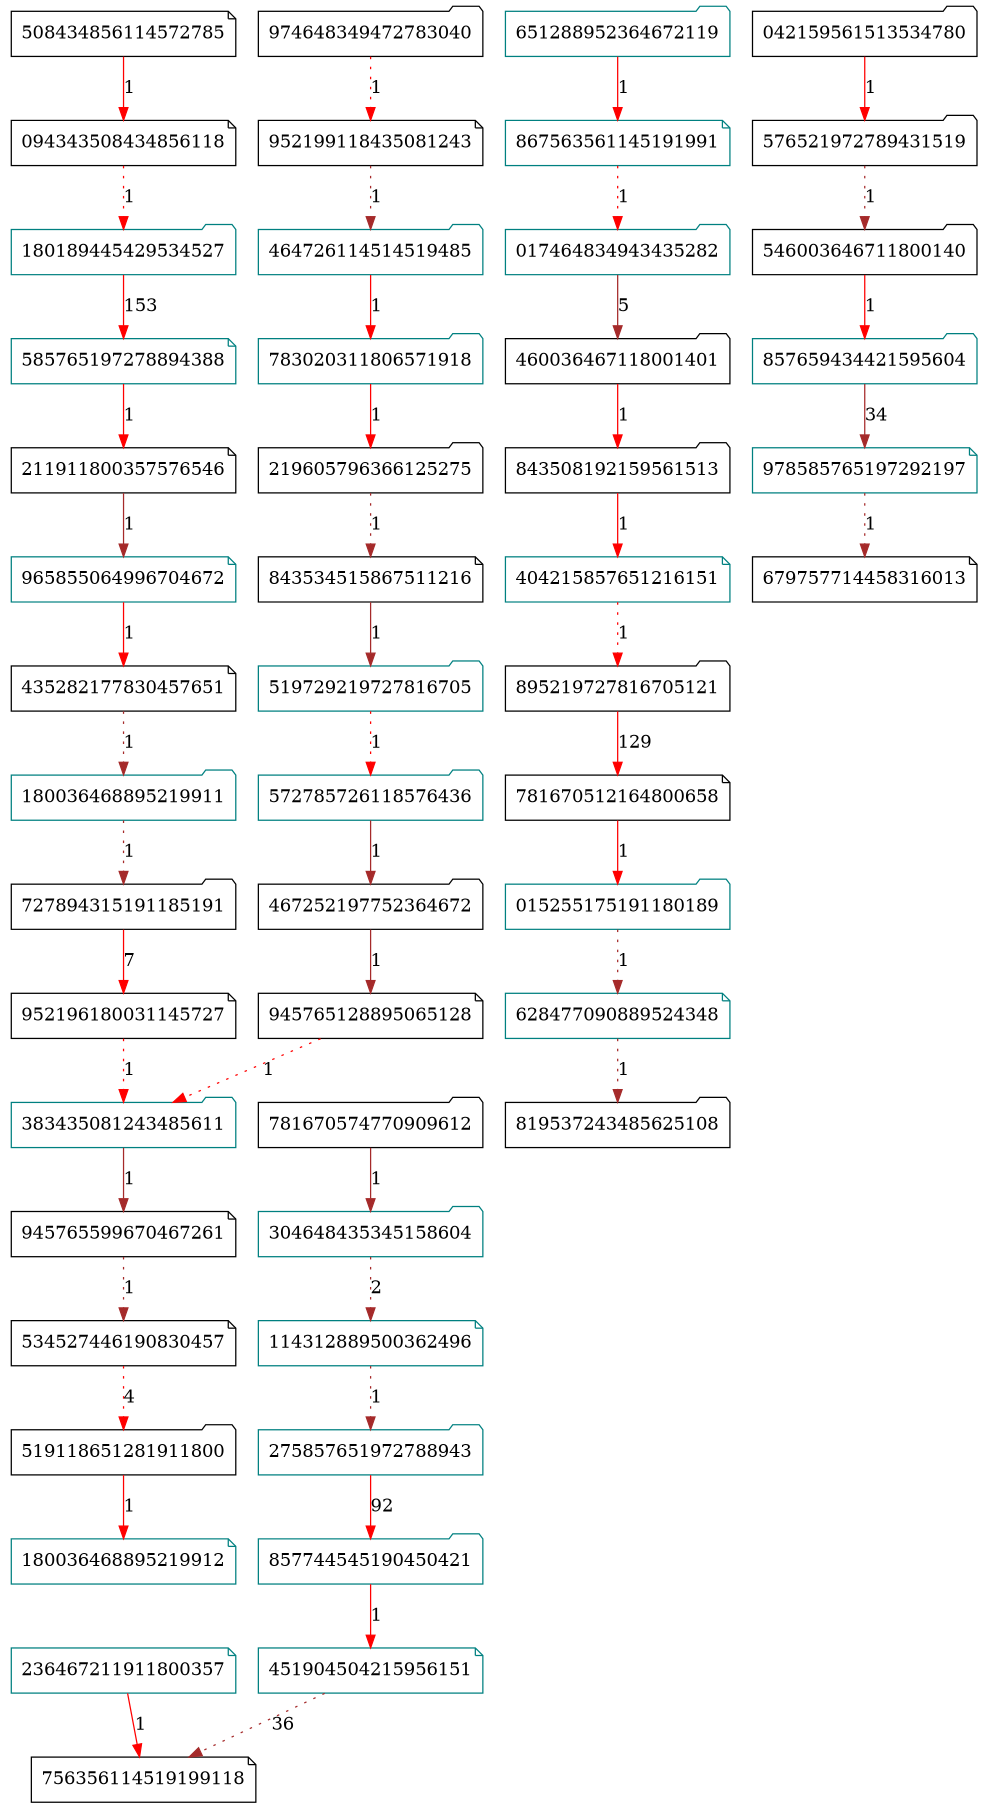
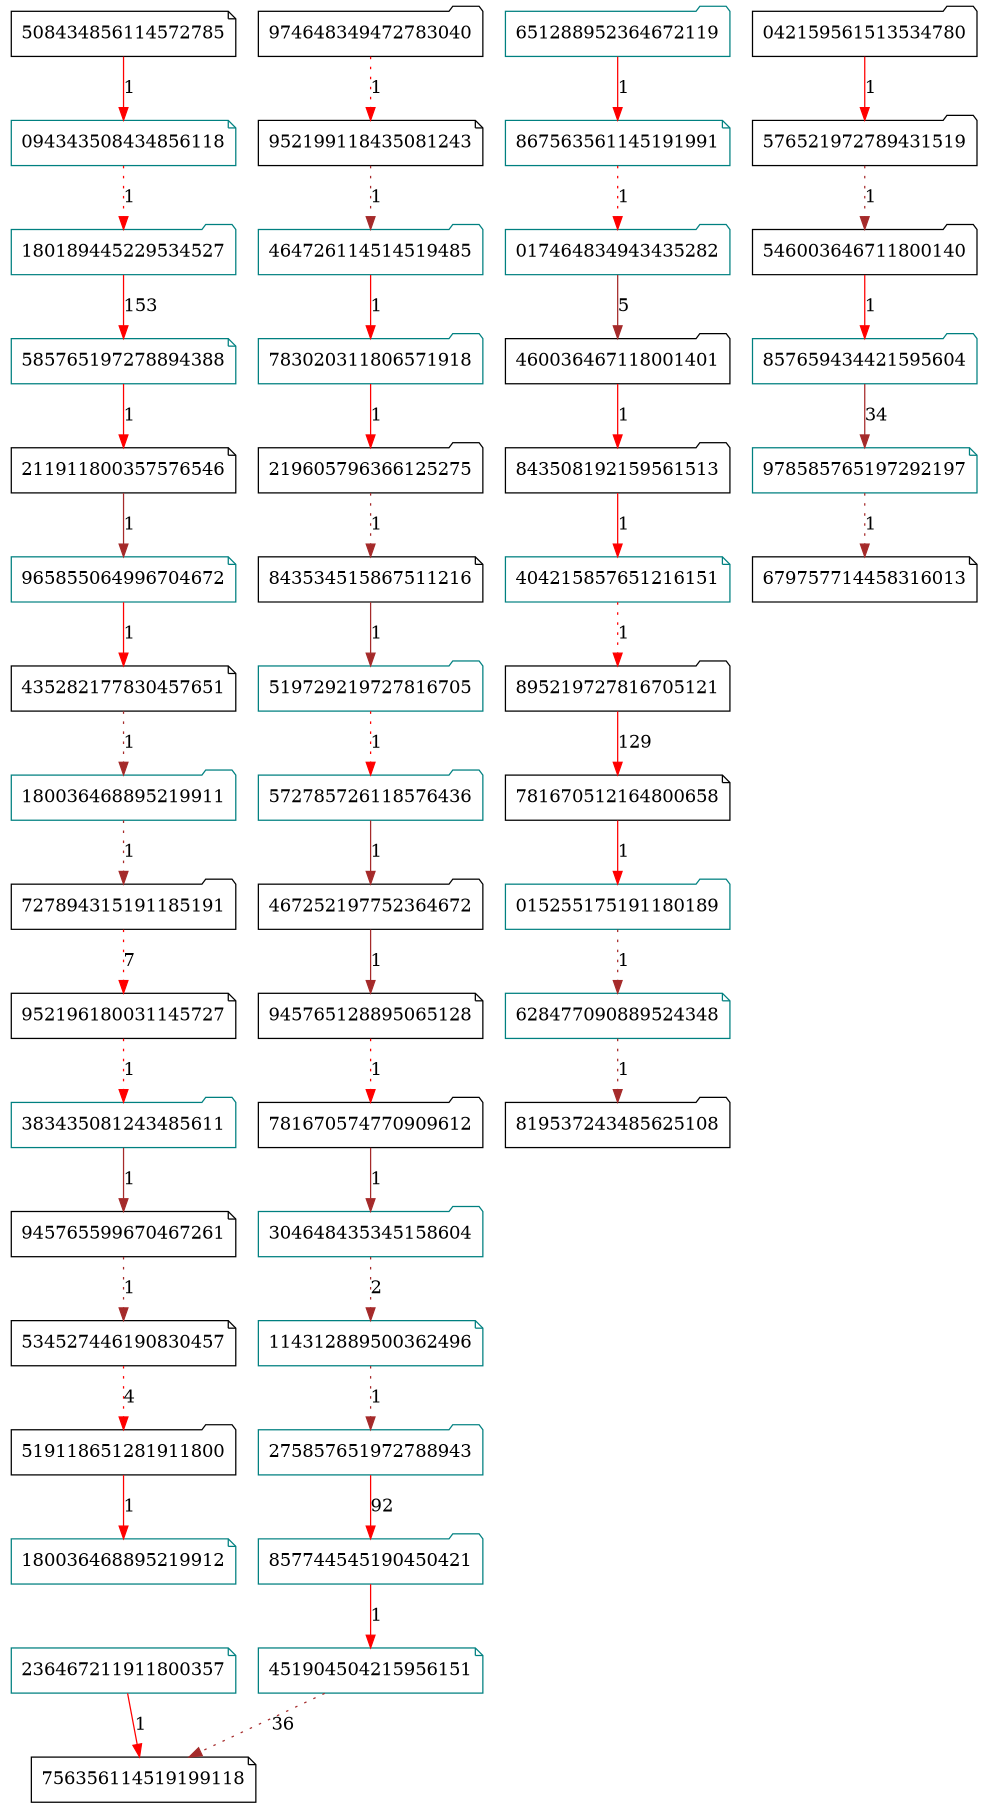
node "094343508434856118": color black -> teal
node "180189445429534527": label "180189445429534527" -> "180189445229534527"
edge "727894315191185191" -> "952196180031145727": style solid -> dotted
edge "945765128895065128" -> "383435081243485611": now "945765128895065128" -> "781670574770909612"
